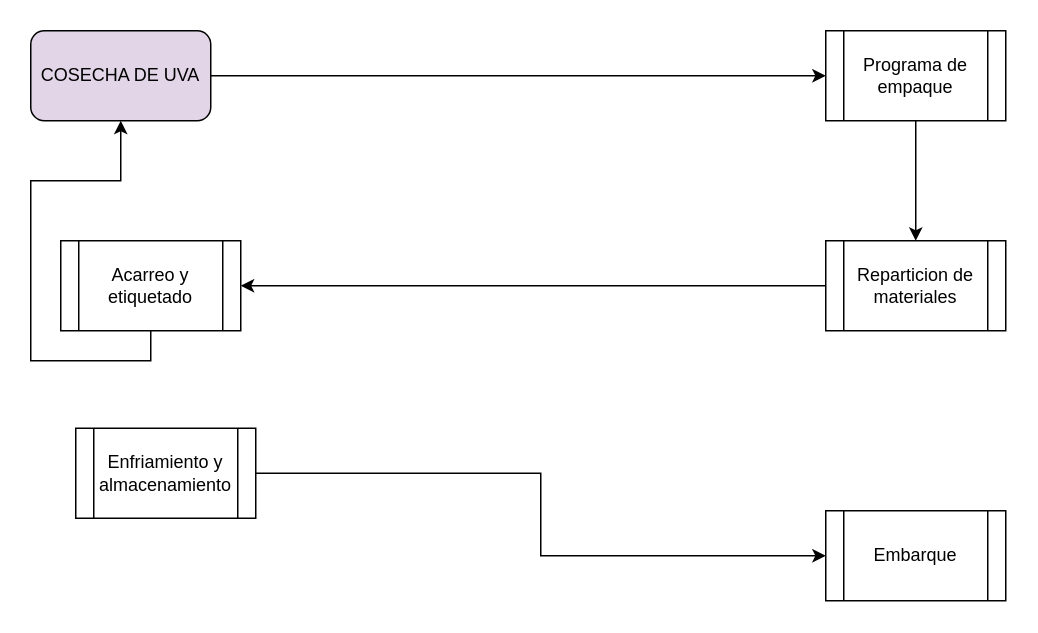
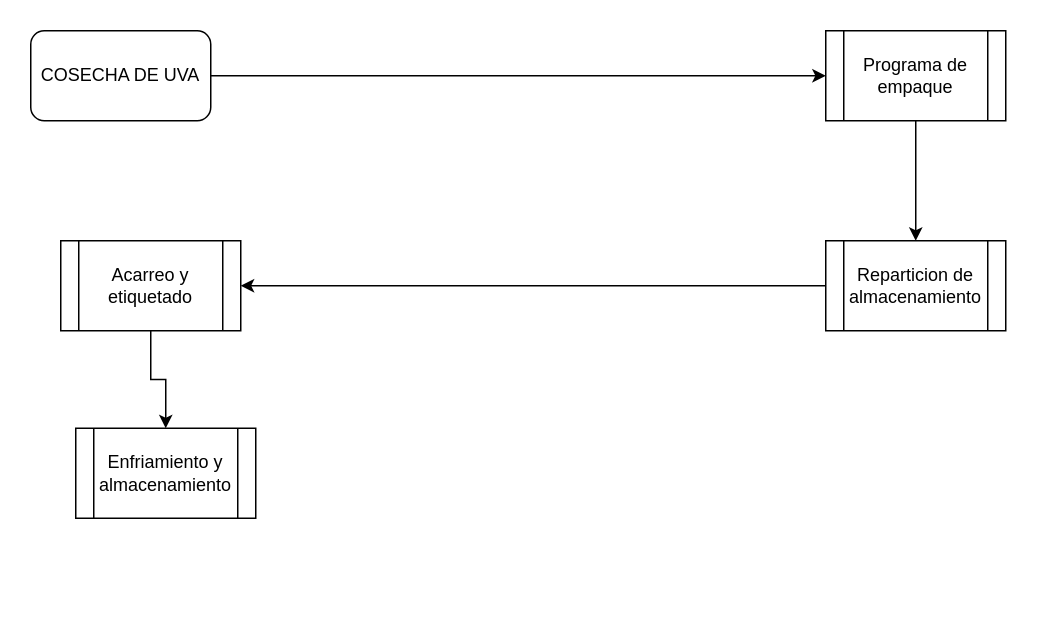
node "COSECHA DE UVA": fillcolor #e1d5e7 -> #ffffff
edge "Acarreo y etiquetado" -> "COSECHA DE UVA": now "Acarreo y etiquetado" -> "Enfriamiento y almacenamiento"
node "Reparticion de materiales": label "Reparticion de materiales" -> "Reparticion de almacenamiento"
edge "Enfriamiento y almacenamiento" -> "Embarque": removed
node "Embarque": removed
